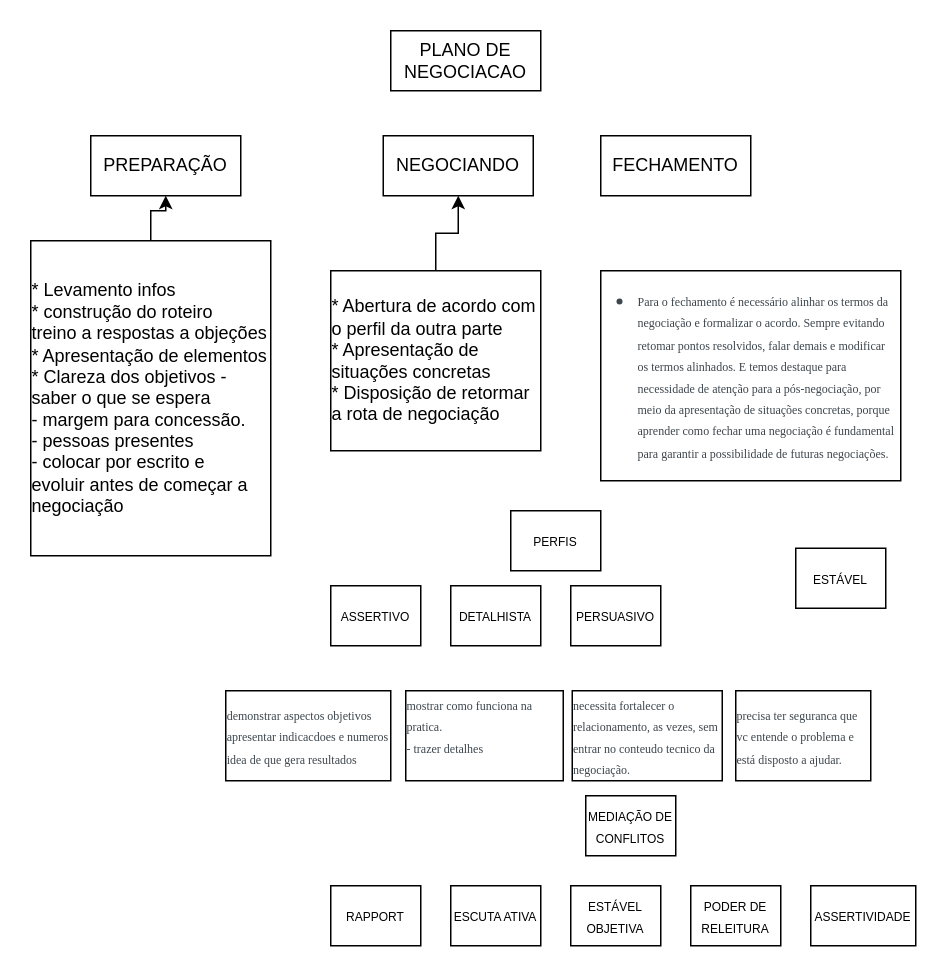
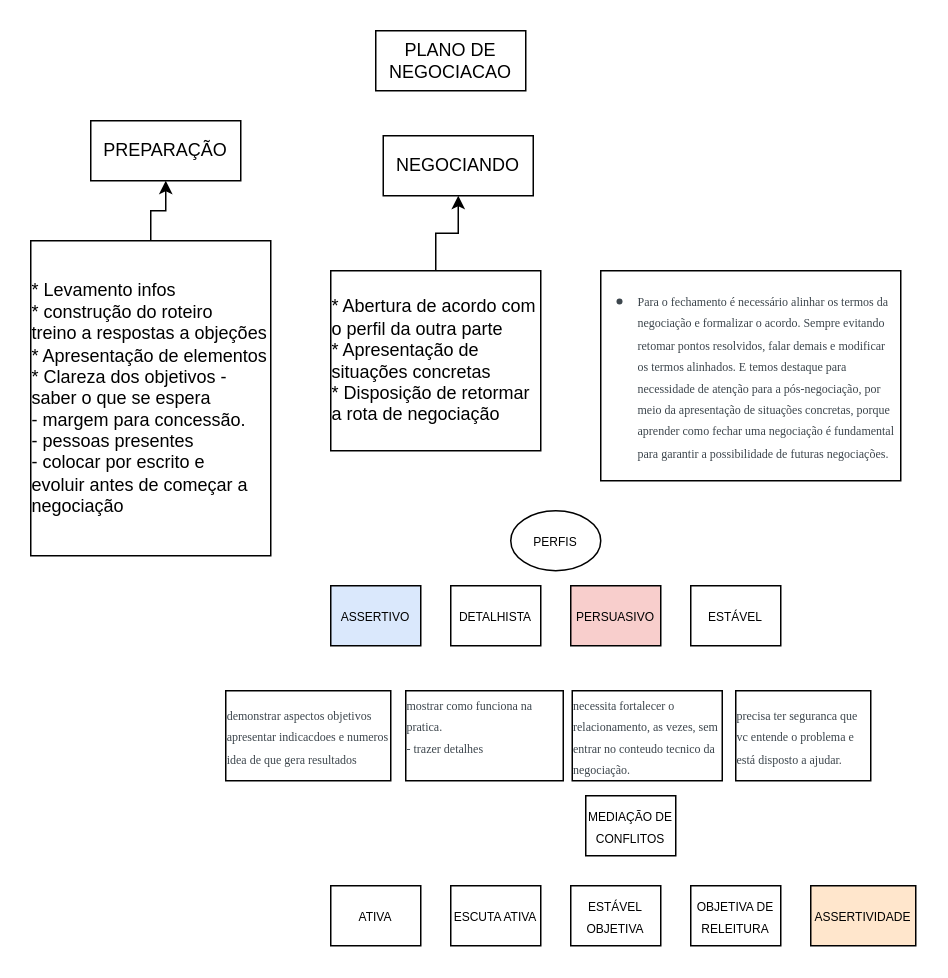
node "PLANO DE NEGOCIACAO": moved (466, 61) -> (451, 61)
node "PREPARAÇÃO": moved (166, 166) -> (166, 151)
node "FECHAMENTO": removed
node "PERFIS": shape rectangle -> ellipse
node "ESTÁVEL": moved (841, 578) -> (736, 616)
node "ASSERTIVO": fillcolor #ffffff -> #dae8fc
node "PERSUASIVO": fillcolor #ffffff -> #f8cecc
node "RAPPORT": label "RAPPORT" -> "ATIVA"
node "PODER DE RELEITURA": label "PODER DE RELEITURA" -> "OBJETIVA DE RELEITURA"
node "ASSERTIVIDADE": fillcolor #ffffff -> #ffe6cc
